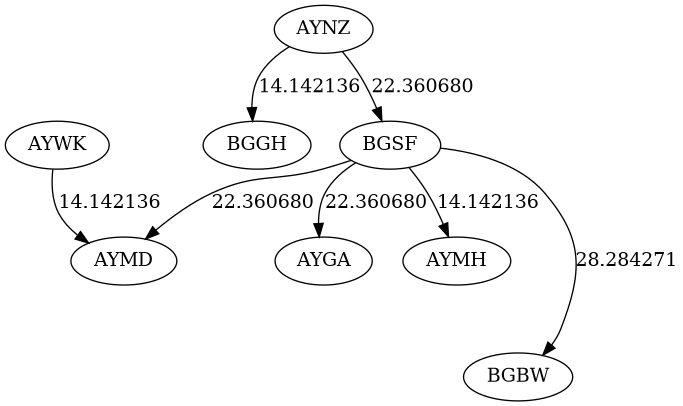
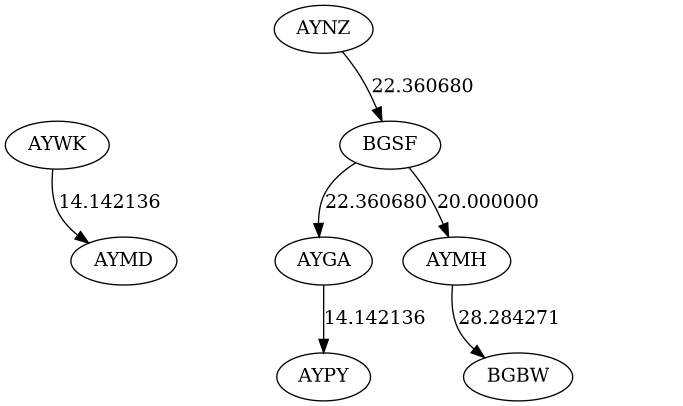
node "BGGH": removed
edge "BGSF" -> "AYMD": removed, label "22.360680"
edge "BGSF" -> "AYMH": label "14.142136" -> "20.000000"
edge "BGSF" -> "BGBW": now "AYMH" -> "BGBW"
node "AYPY": added
